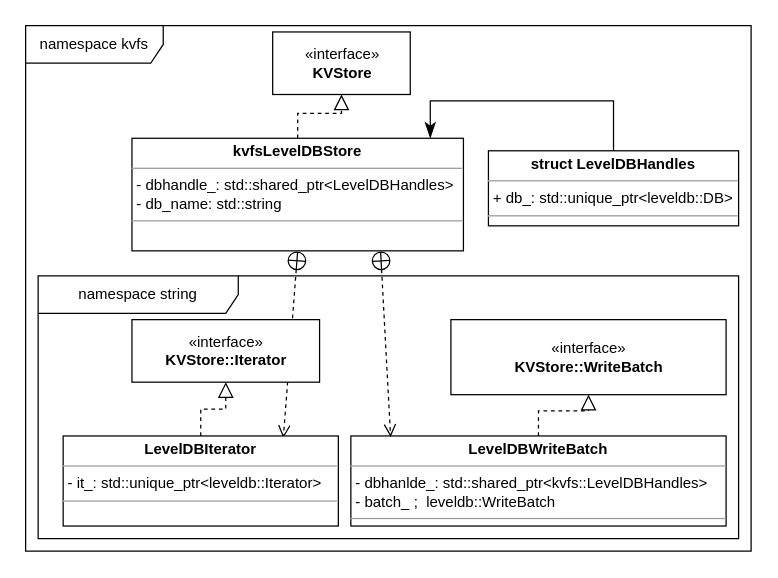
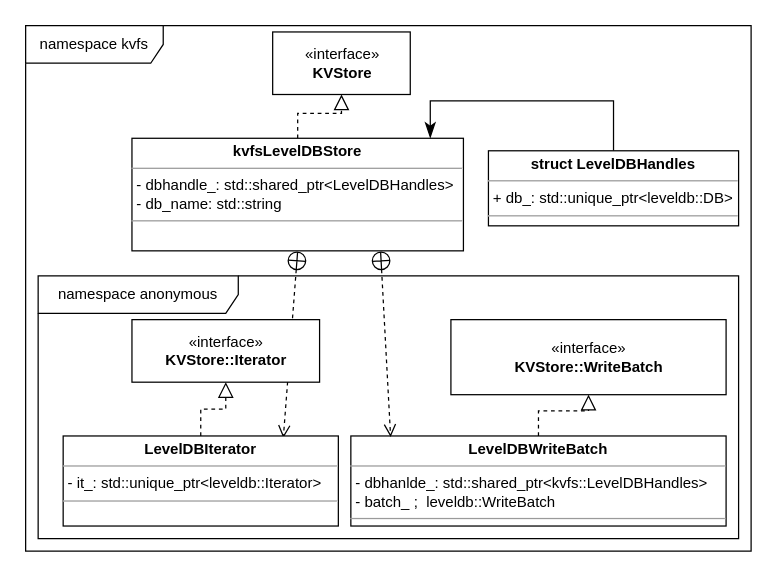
node "namespace string": label "namespace string" -> "namespace anonymous"
